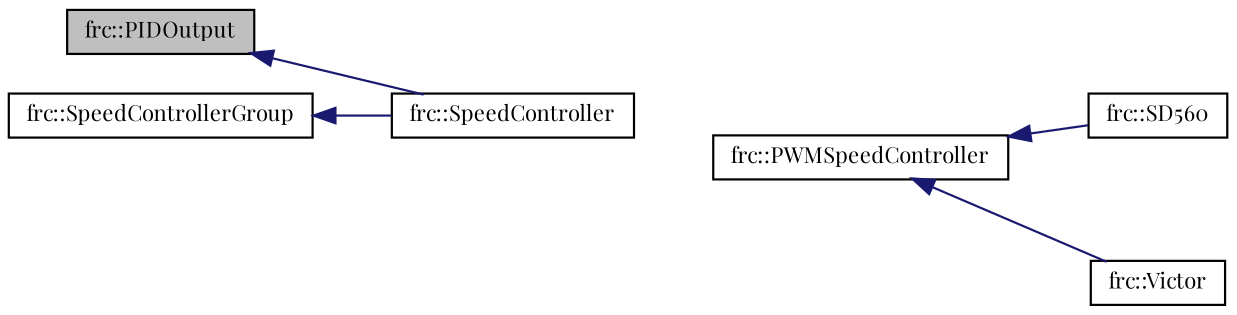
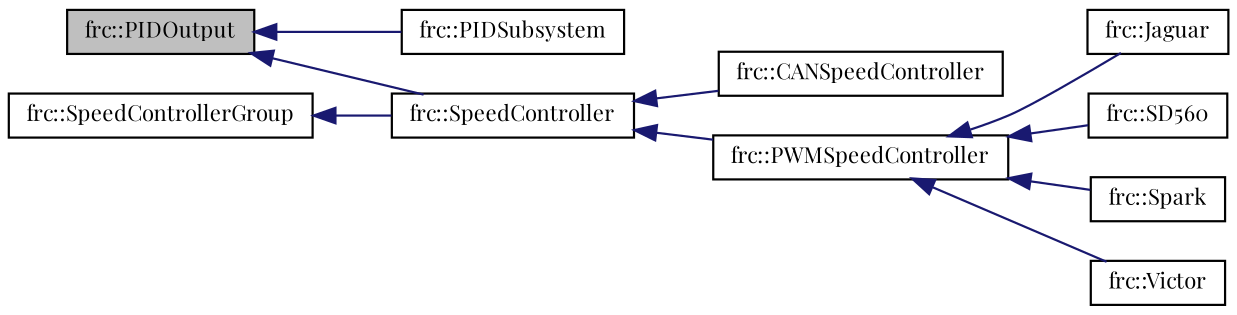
node "frc::PIDSubsystem": added
node "frc::Jaguar": added
node "frc::CANSpeedController": added
edge "frc::PWMSpeedController" -> "frc::SpeedController": added
node "frc::Spark": added
